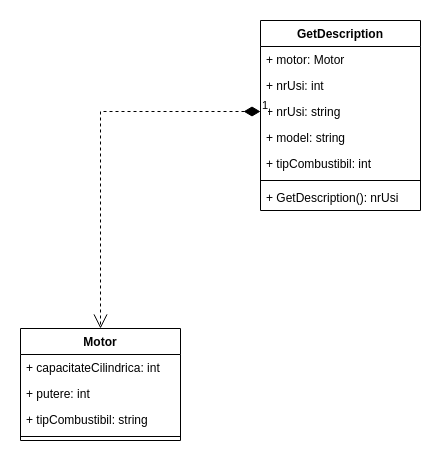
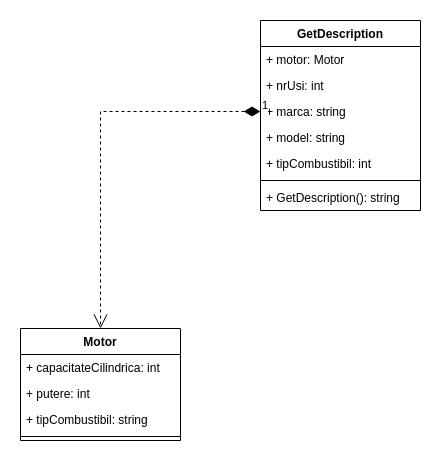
node "+ nrUsi: string": label "+ nrUsi: string" -> "+ marca: string"
node "+ GetDescription(): nrUsi": label "+ GetDescription(): nrUsi" -> "+ GetDescription(): string"
